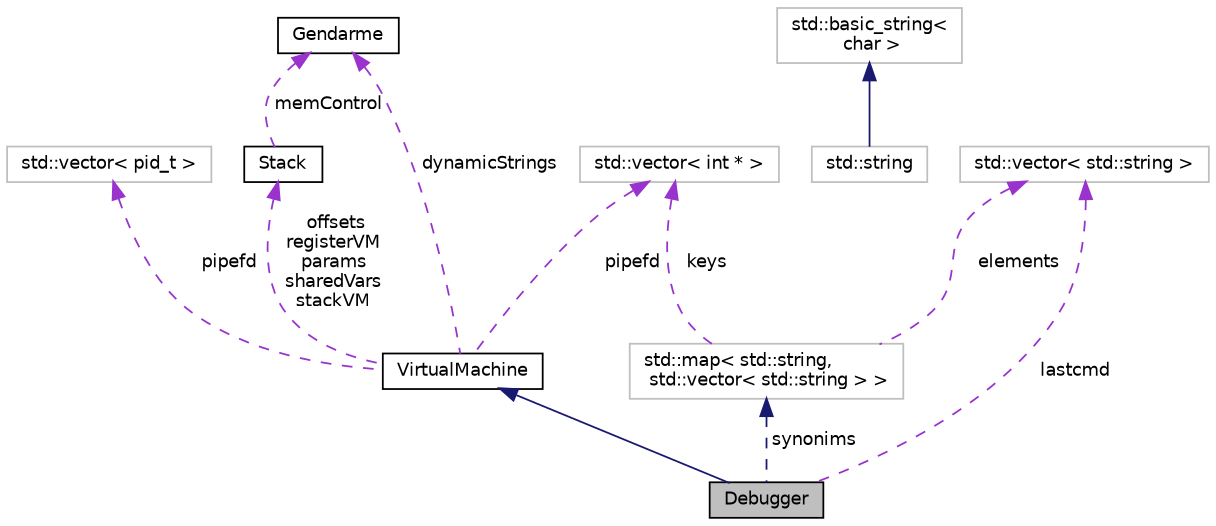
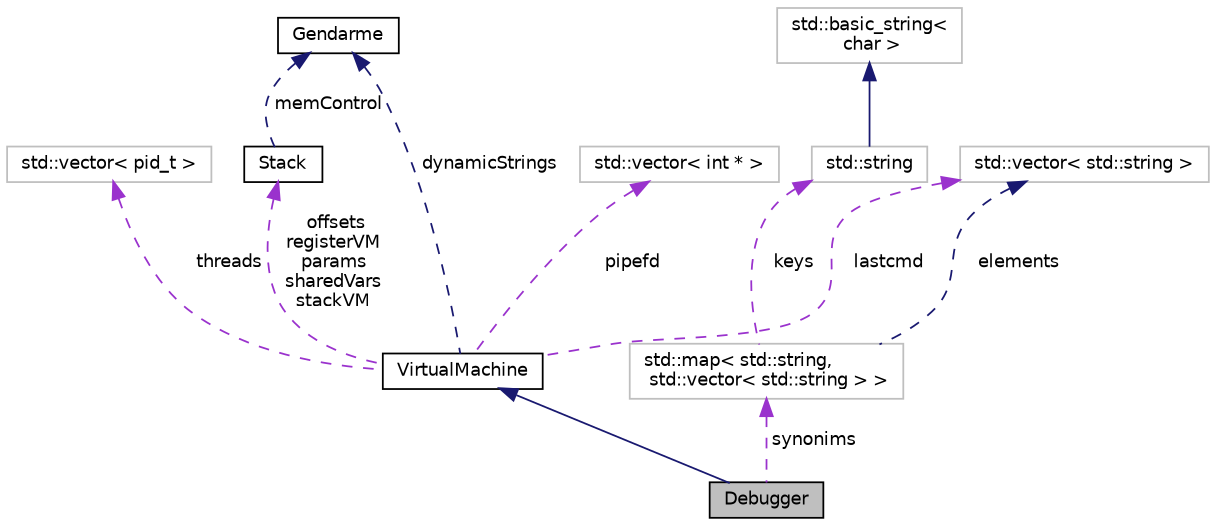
edge "Stack" -> "Gendarme": color darkorchid3 -> midnightblue
edge "VirtualMachine" -> "Gendarme": color darkorchid3 -> midnightblue
edge "VirtualMachine" -> "std::vector< pid_t >": label " pipefd" -> " threads"
edge "std::map< std::string, std::vector< std::string > >" -> "std::vector< std::string >": color darkorchid3 -> midnightblue
edge "std::map< std::string, std::vector< std::string > >" -> "std::vector< int * >": now "std::map< std::string, std::vector< std::string > >" -> "std::string"
edge "Debugger" -> "std::vector< std::string >": now "VirtualMachine" -> "std::vector< std::string >"
edge "Debugger" -> "std::map< std::string, std::vector< std::string > >": color midnightblue -> darkorchid3
